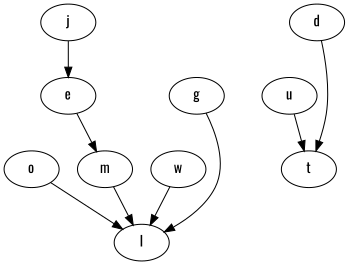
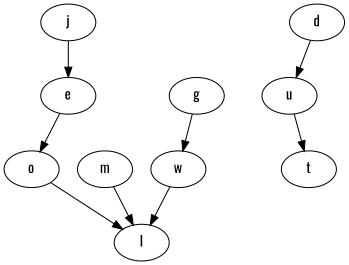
edge "d" -> "t": now "d" -> "u"
edge "e" -> "m": now "e" -> "o"
edge "g" -> "l": now "g" -> "w"
